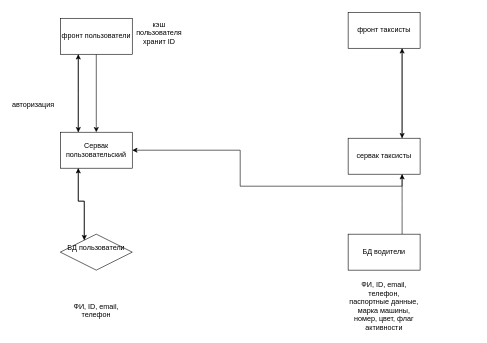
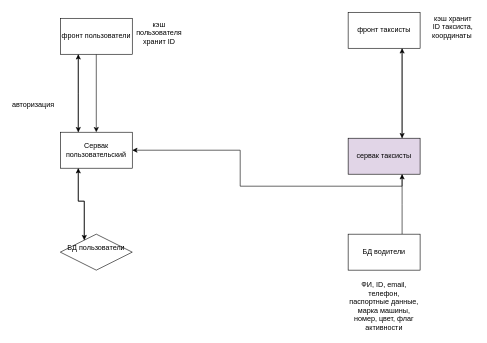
node "кэш хранит ID таксиста, координаты": added
node "сервак таксисты": fillcolor #ffffff -> #e1d5e7
node "ФИ, ID, email, телефон": removed
